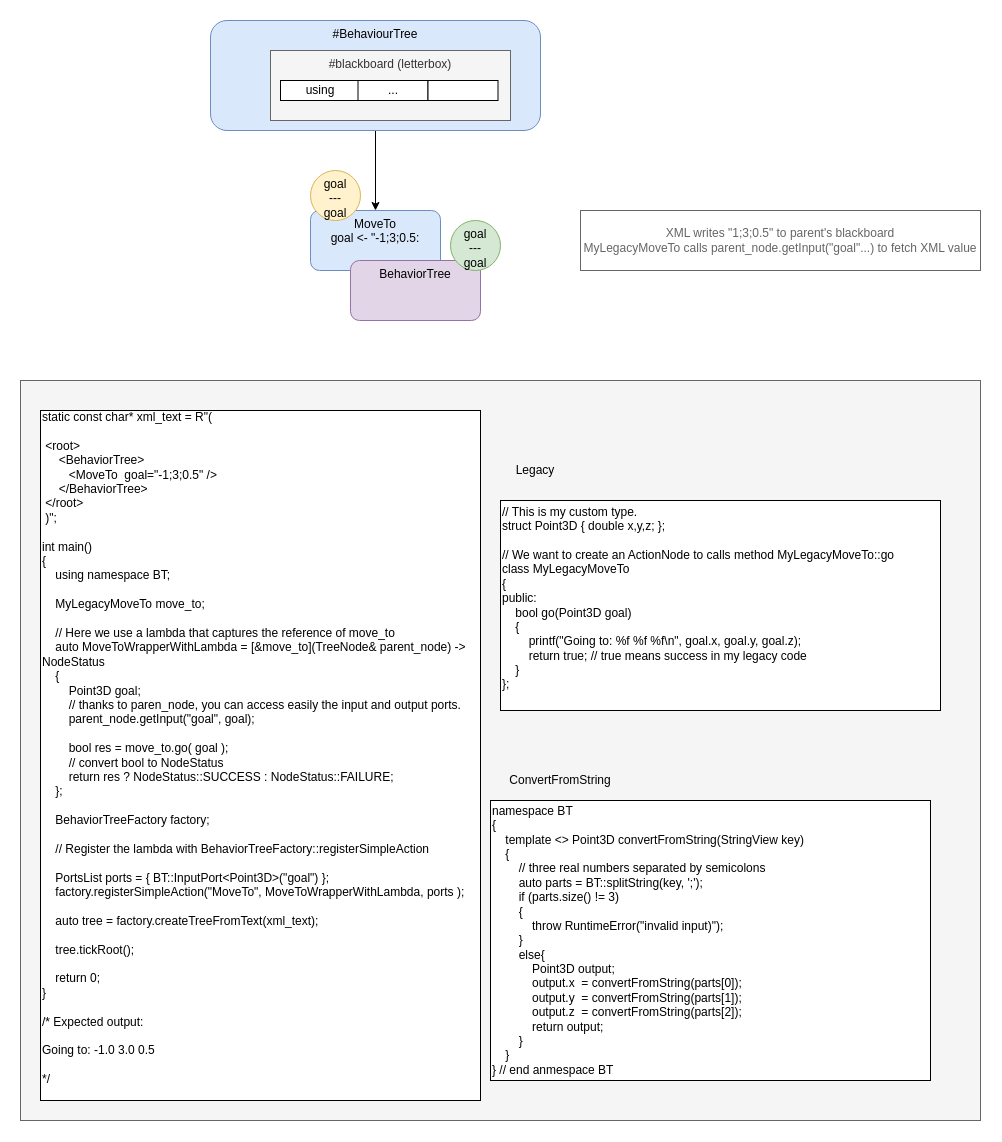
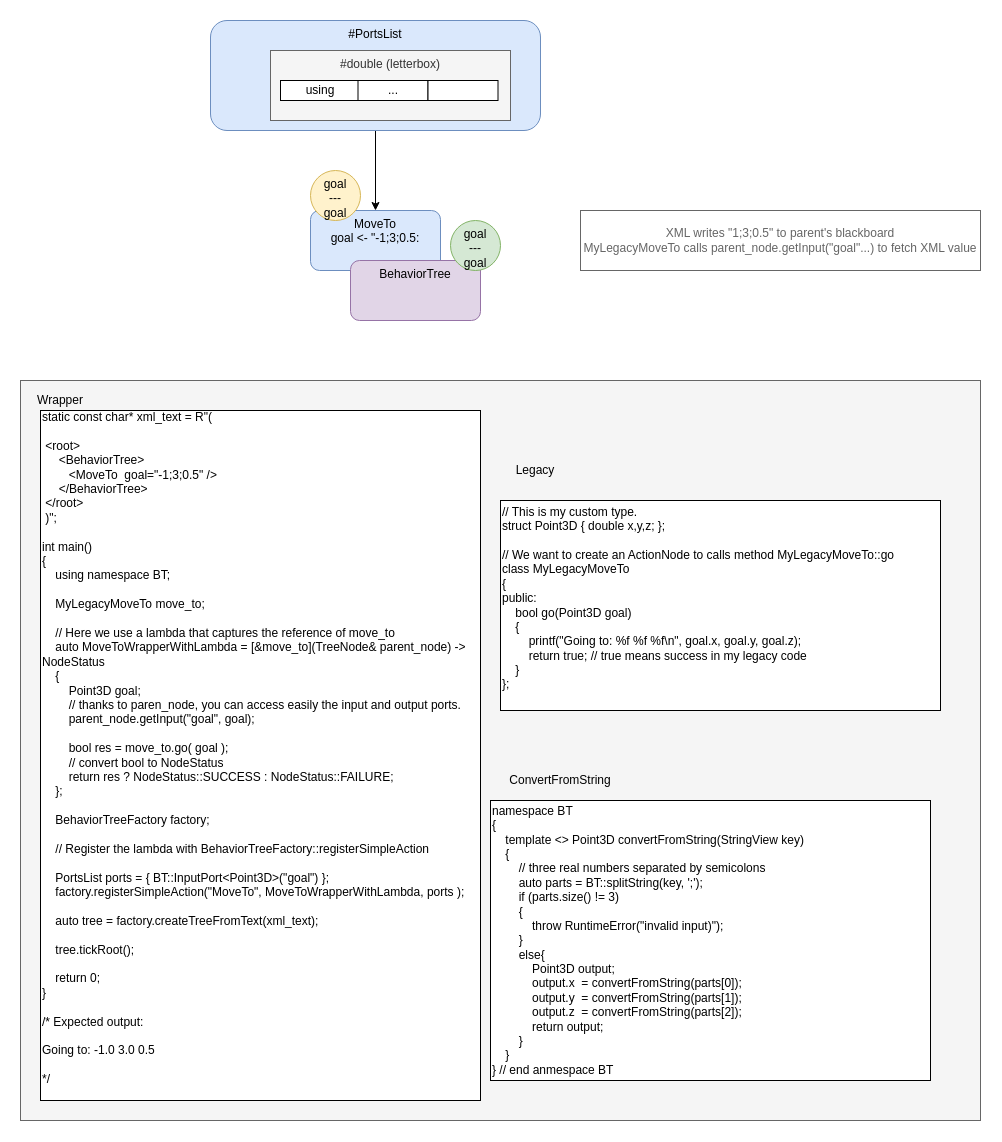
node "#BehaviourTree": label "#BehaviourTree" -> "#PortsList"
node "#blackboard (letterbox)": label "#blackboard (letterbox)" -> "#double (letterbox)"
node "Wrapper": added
